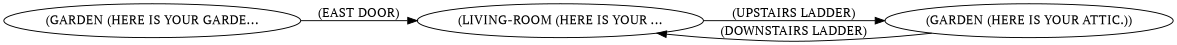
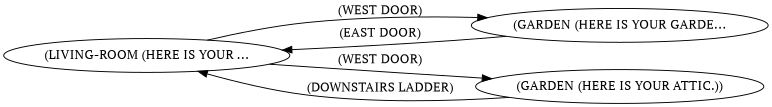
edge "(LIVING-ROOM (HERE IS YOUR ..." -> "(GARDEN (HERE IS YOUR ATTIC.))": label "(UPSTAIRS LADDER)" -> "(WEST DOOR)"
edge "(LIVING-ROOM (HERE IS YOUR ..." -> "(GARDEN (HERE IS YOUR GARDE...": added, label "(WEST DOOR)"
